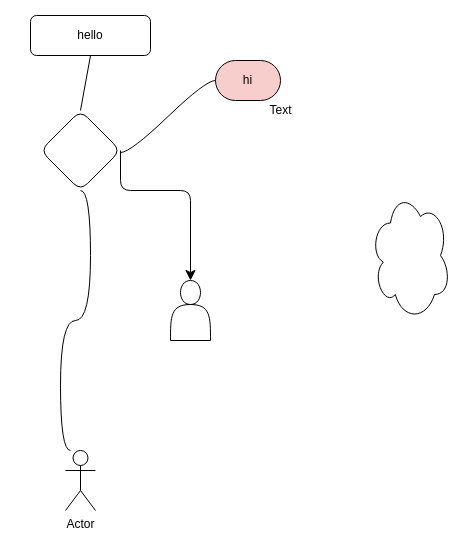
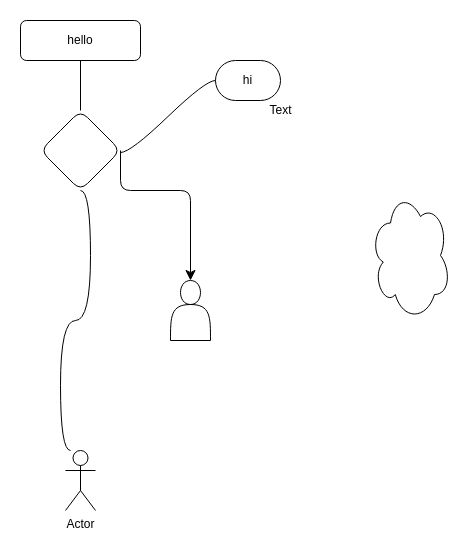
node "hello": moved (91, 36) -> (81, 41)
node "hi": fillcolor #f8cecc -> #ffffff
